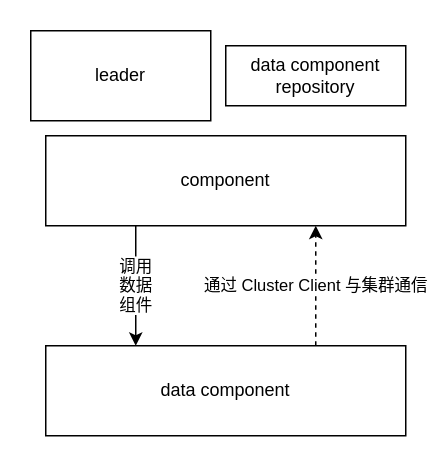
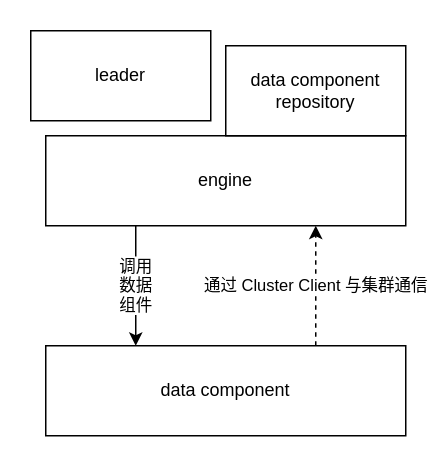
node "data component repository": size 180x60 -> 180x90
node "component": label "component" -> "engine"
